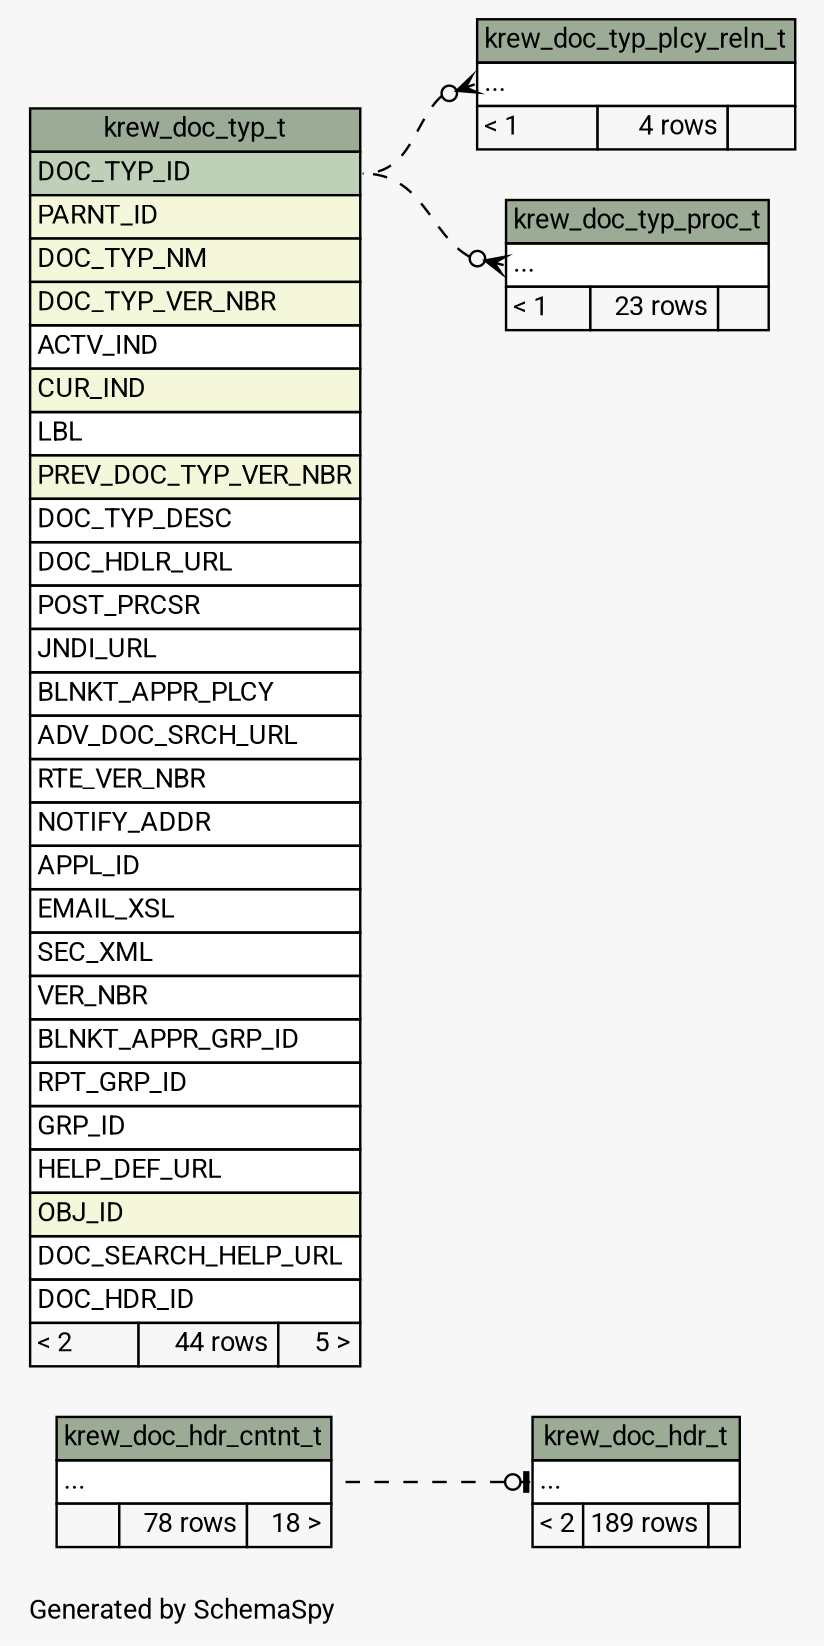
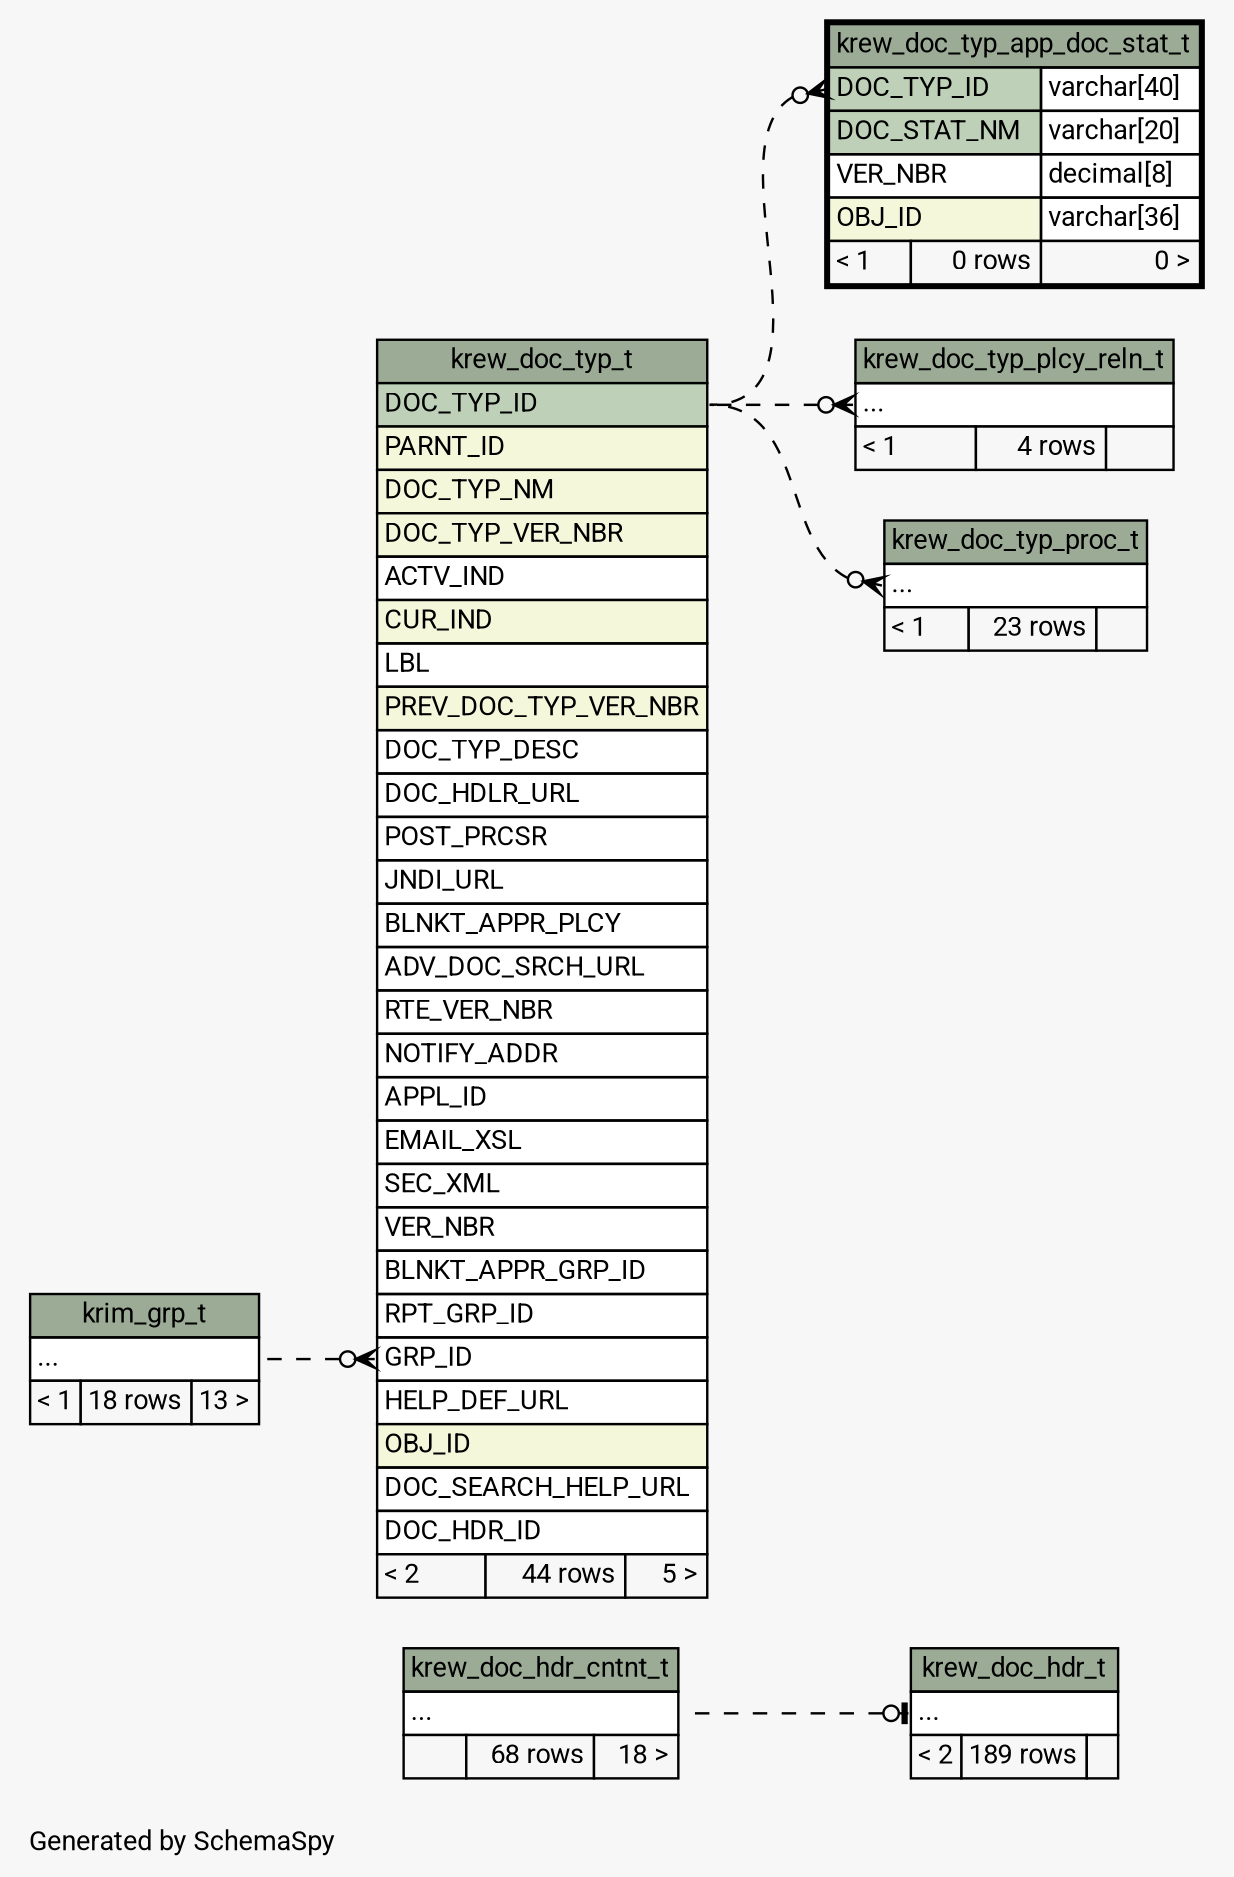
node "krew_doc_typ_app_doc_stat_t": added
node "krim_grp_t": added
node "krew_doc_hdr_cntnt_t": text "78 rows" -> "68 rows"
